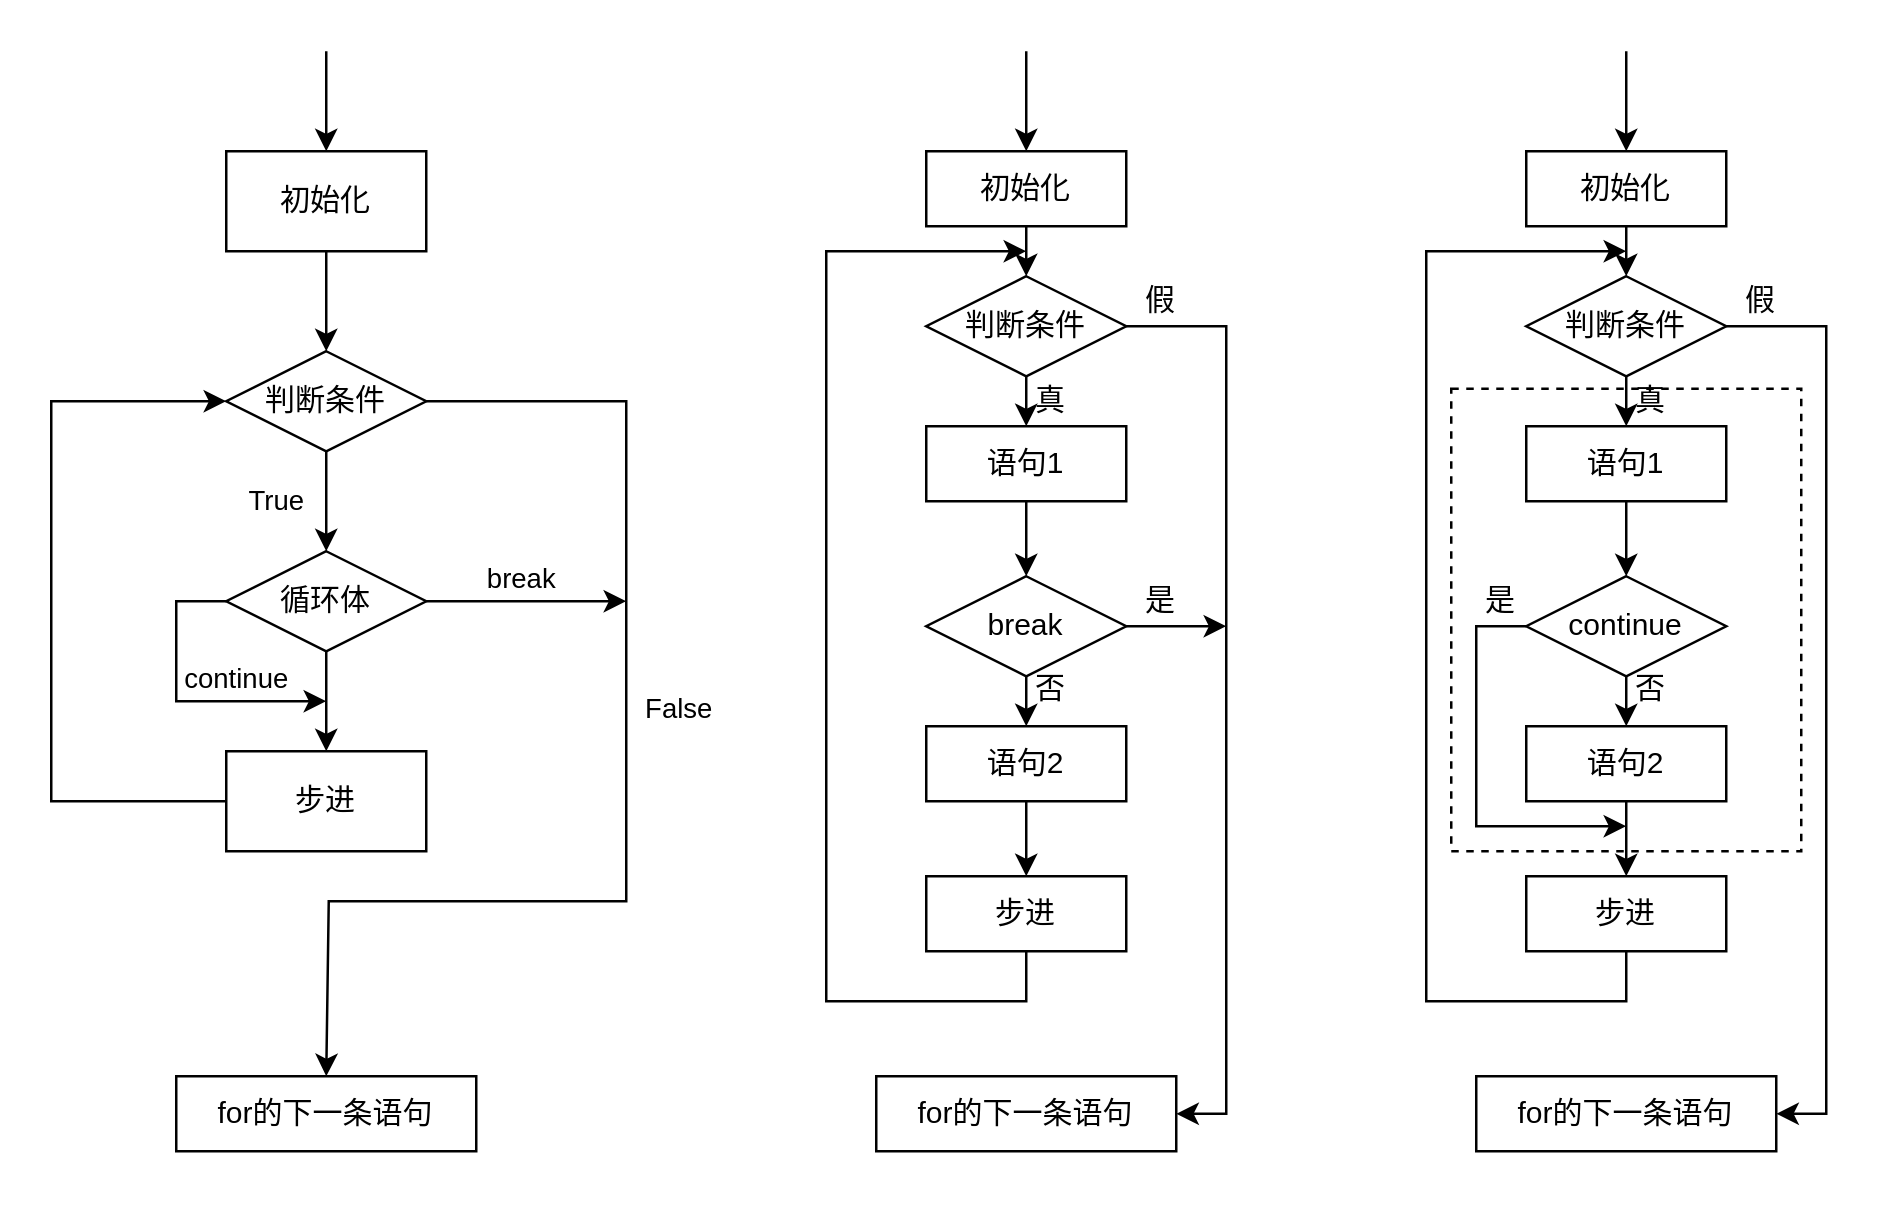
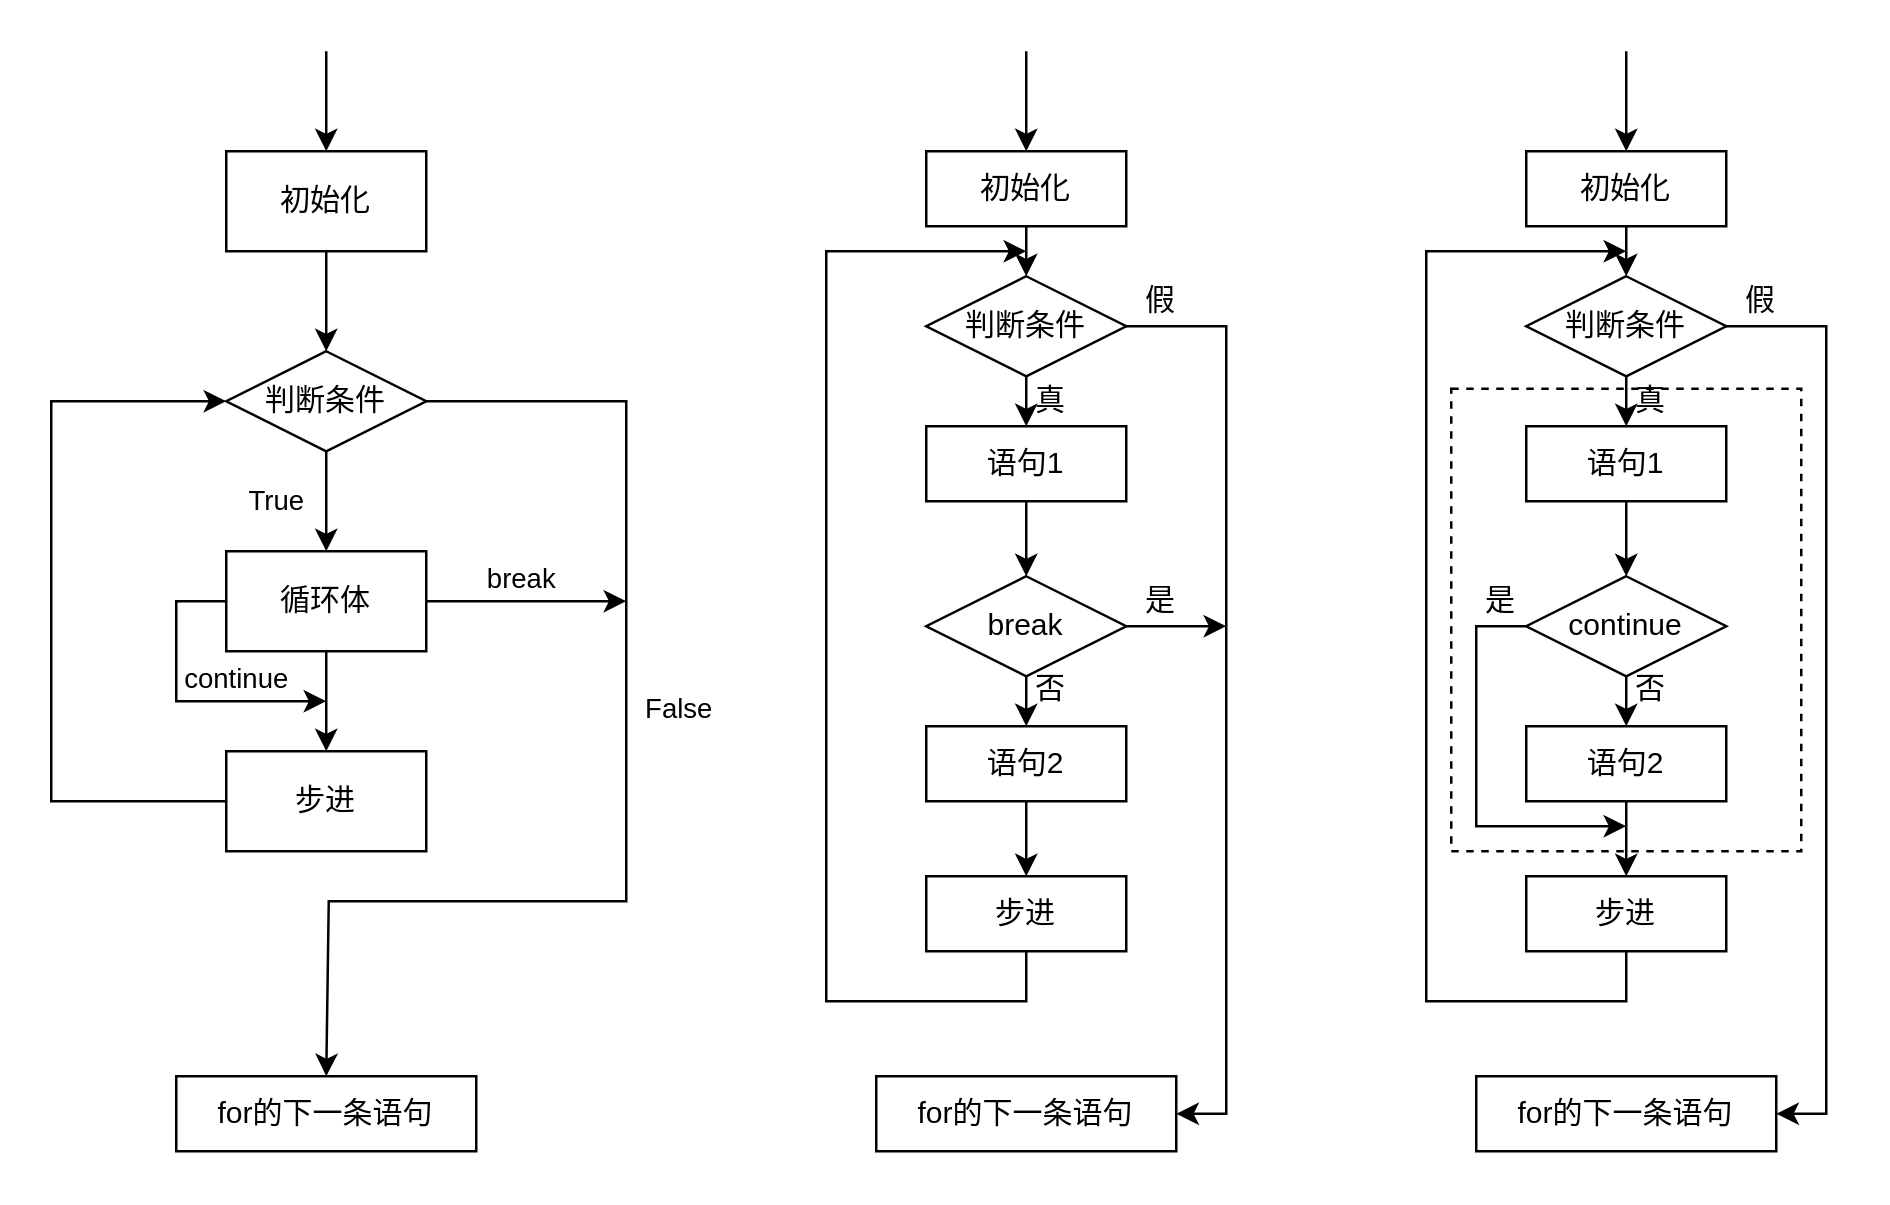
node "循环体": shape diamond -> rectangle
